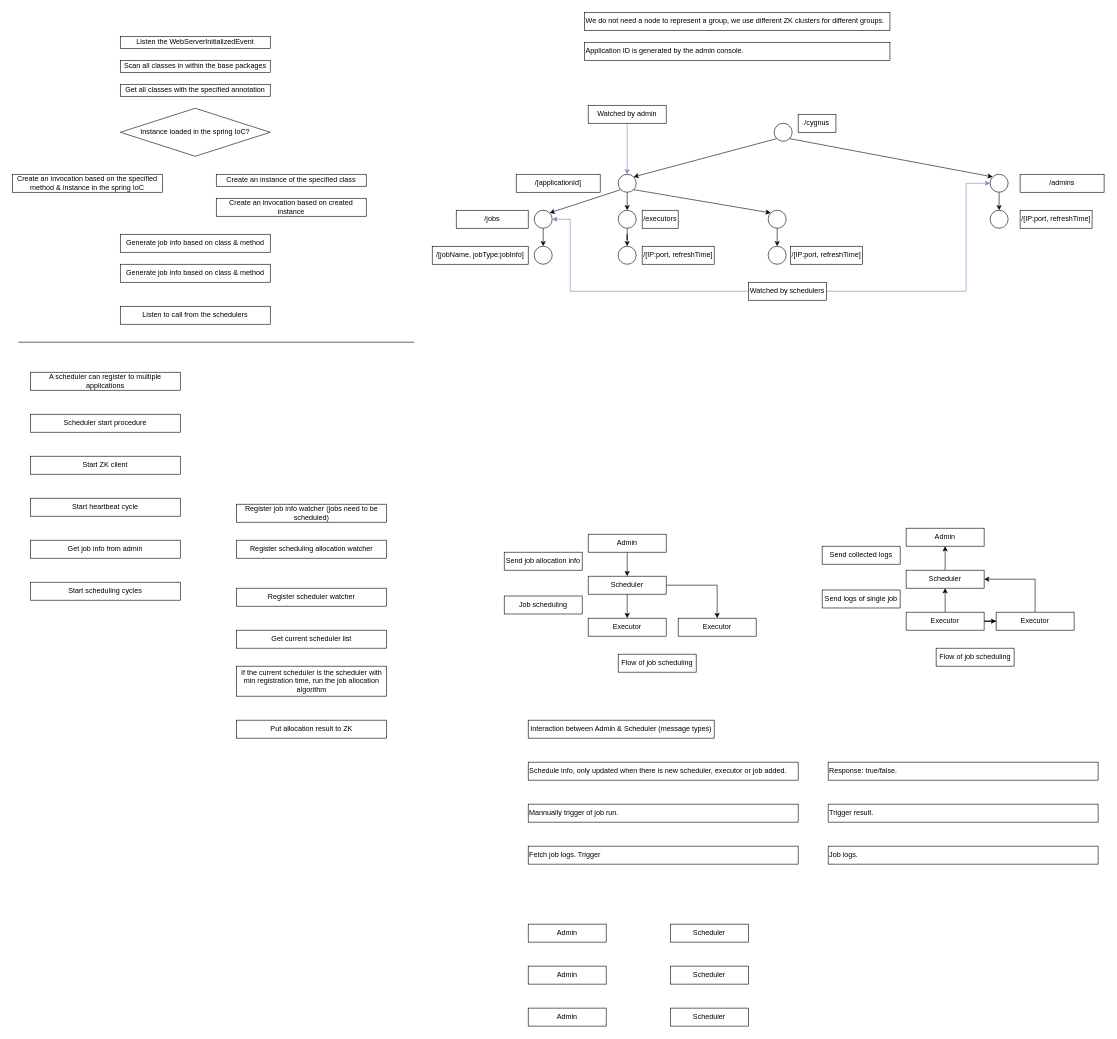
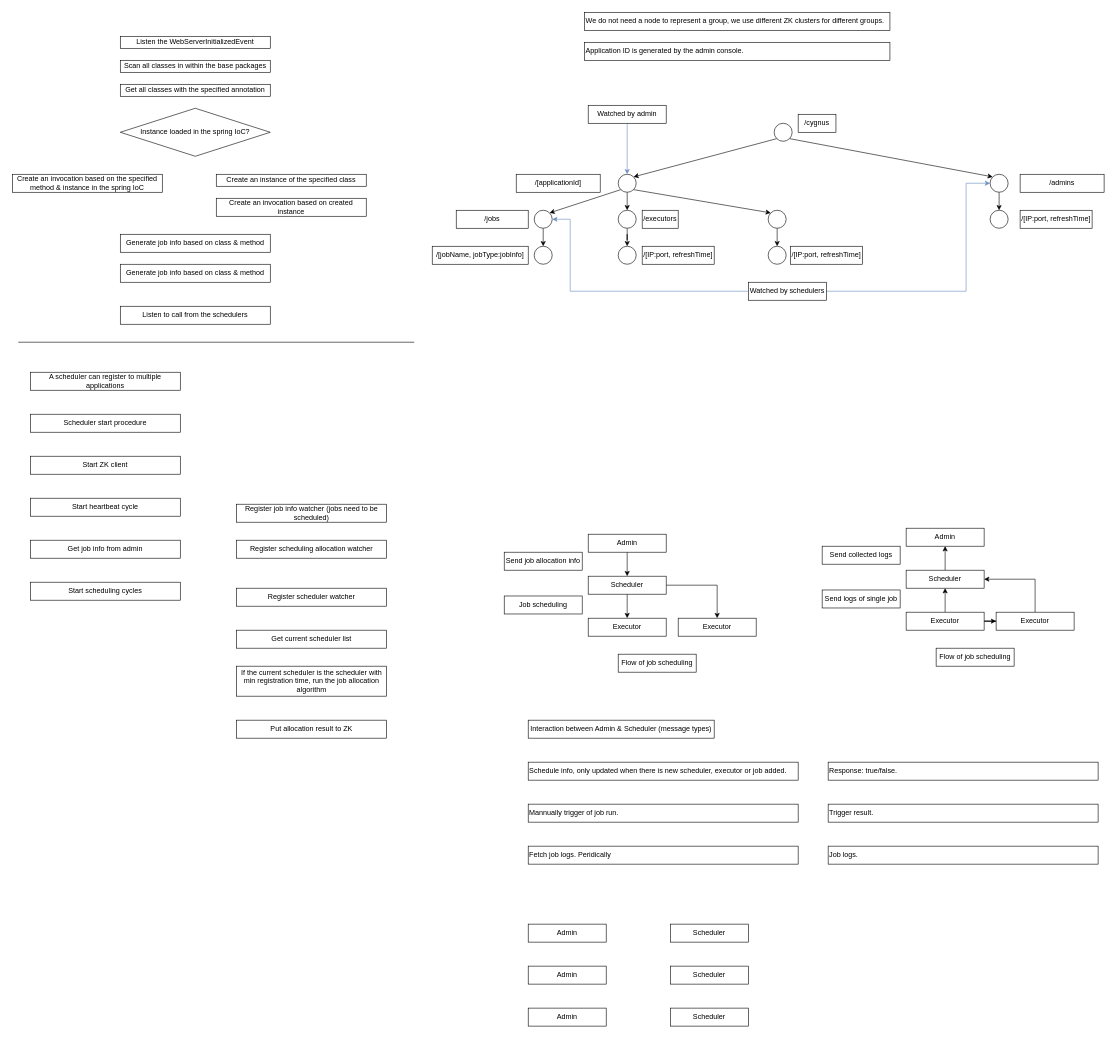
node "Fetch job logs. Trigger": label "Fetch job logs. Trigger" -> "Fetch job logs. Peridically"
